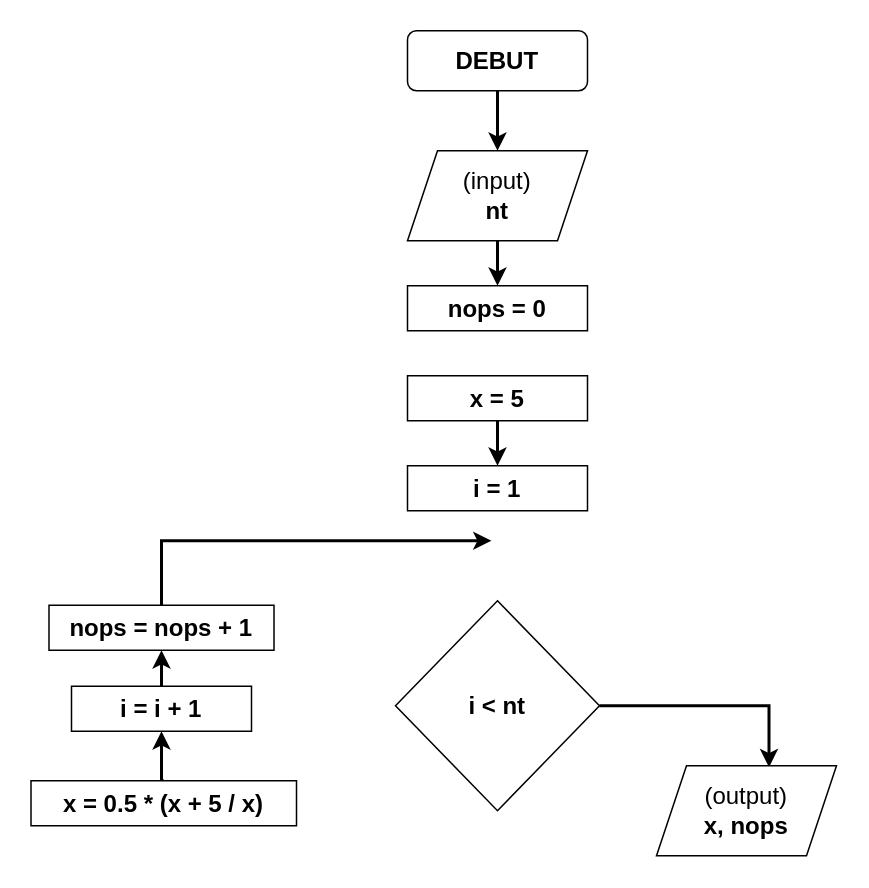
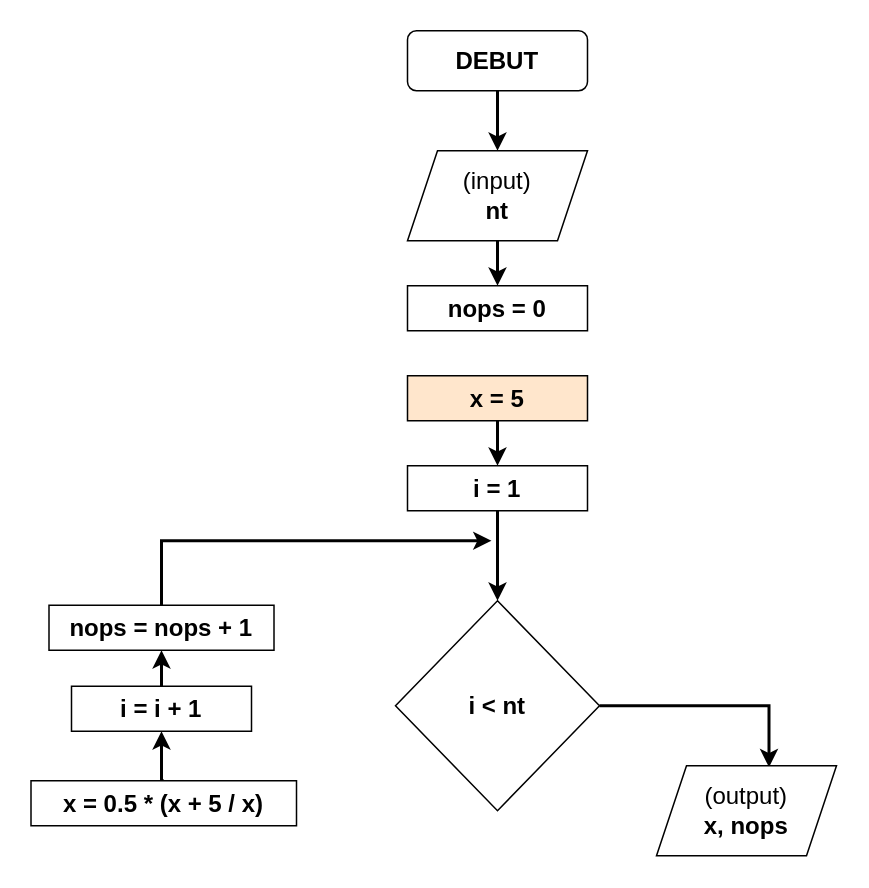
node "x = 5": fillcolor #ffffff -> #ffe6cc
edge "i = 1" -> "i < nt": added
